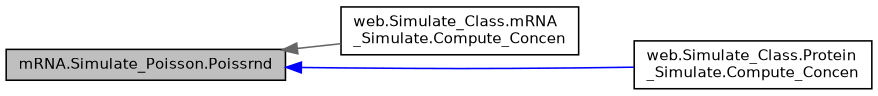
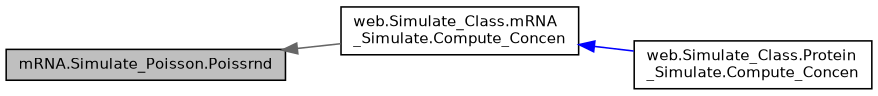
edge "web.Simulate_Class.Protein _Simulate.Compute_Concen" -> "mRNA.Simulate_Poisson.Poissrnd": now "web.Simulate_Class.Protein _Simulate.Compute_Concen" -> "web.Simulate_Class.mRNA _Simulate.Compute_Concen"
